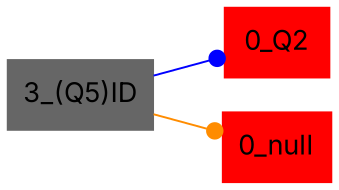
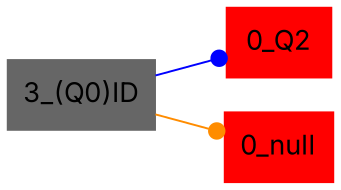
node "3_(Q5)ID": label "3_(Q5)ID" -> "3_(Q0)ID"
